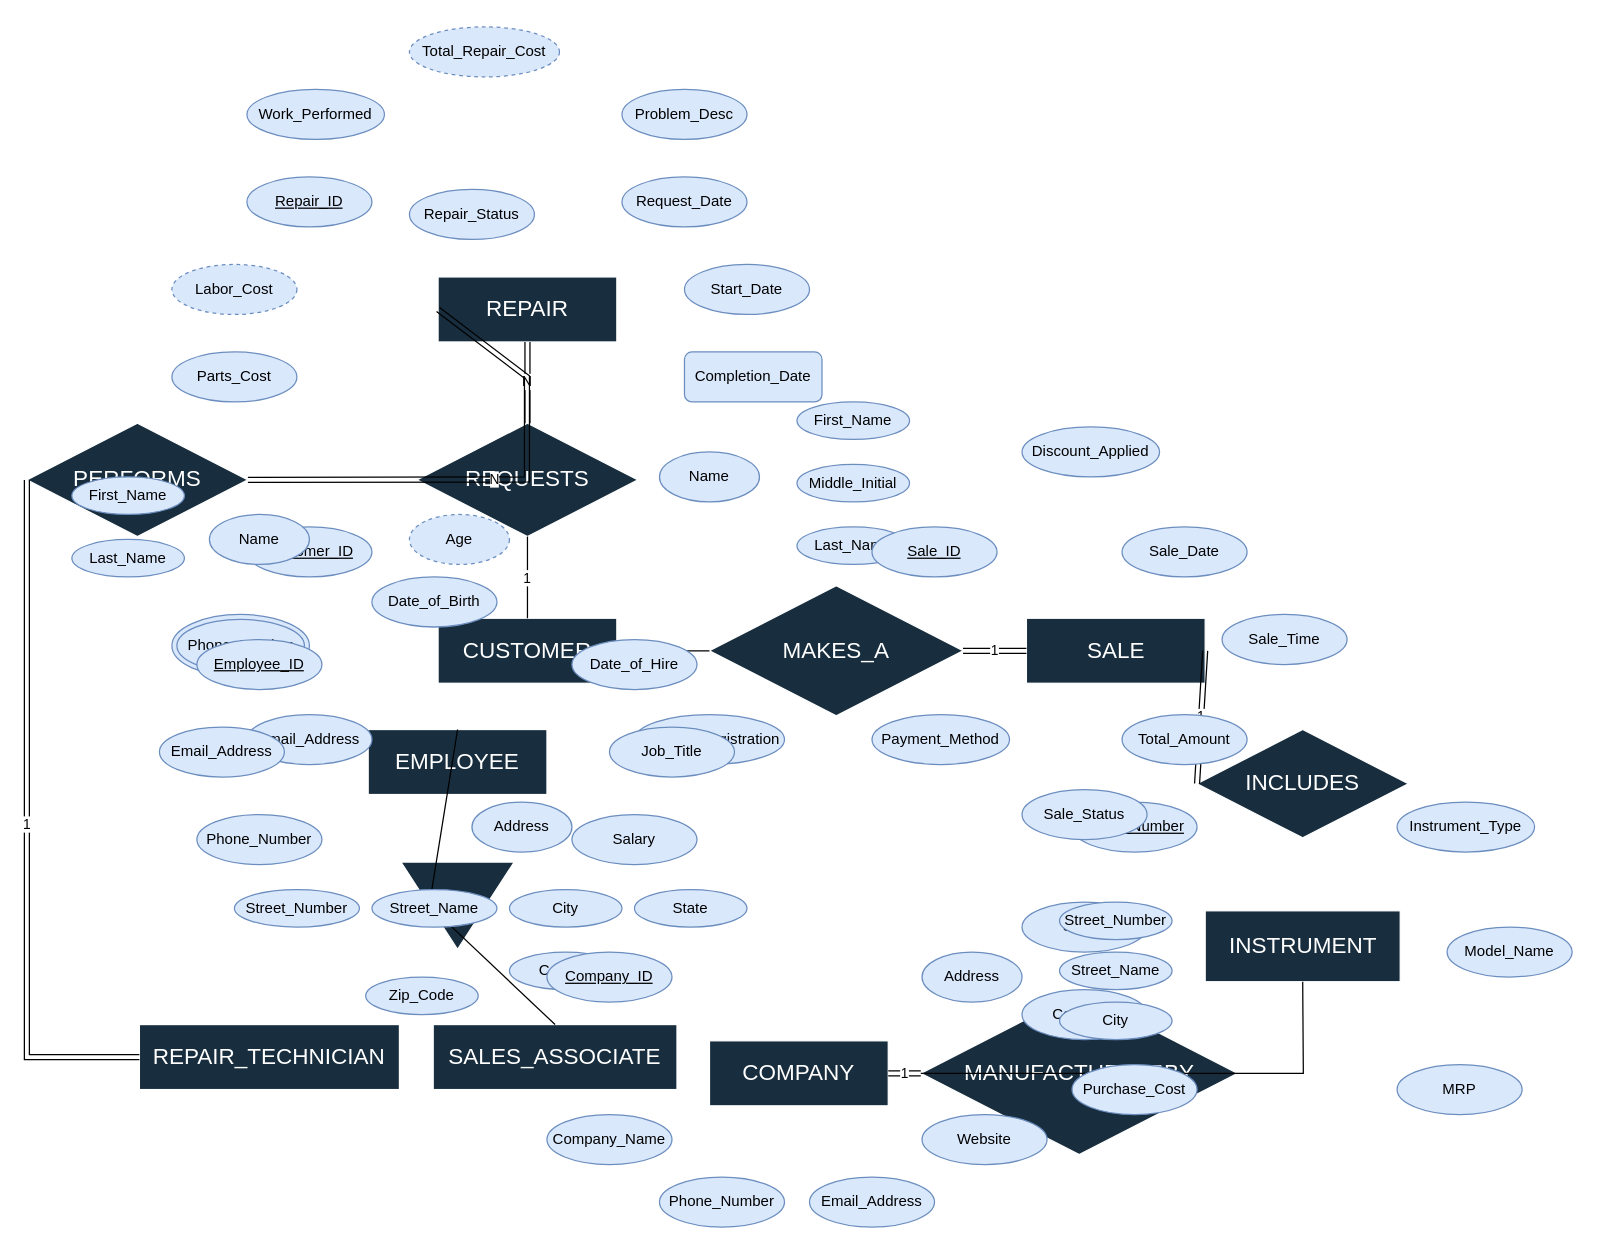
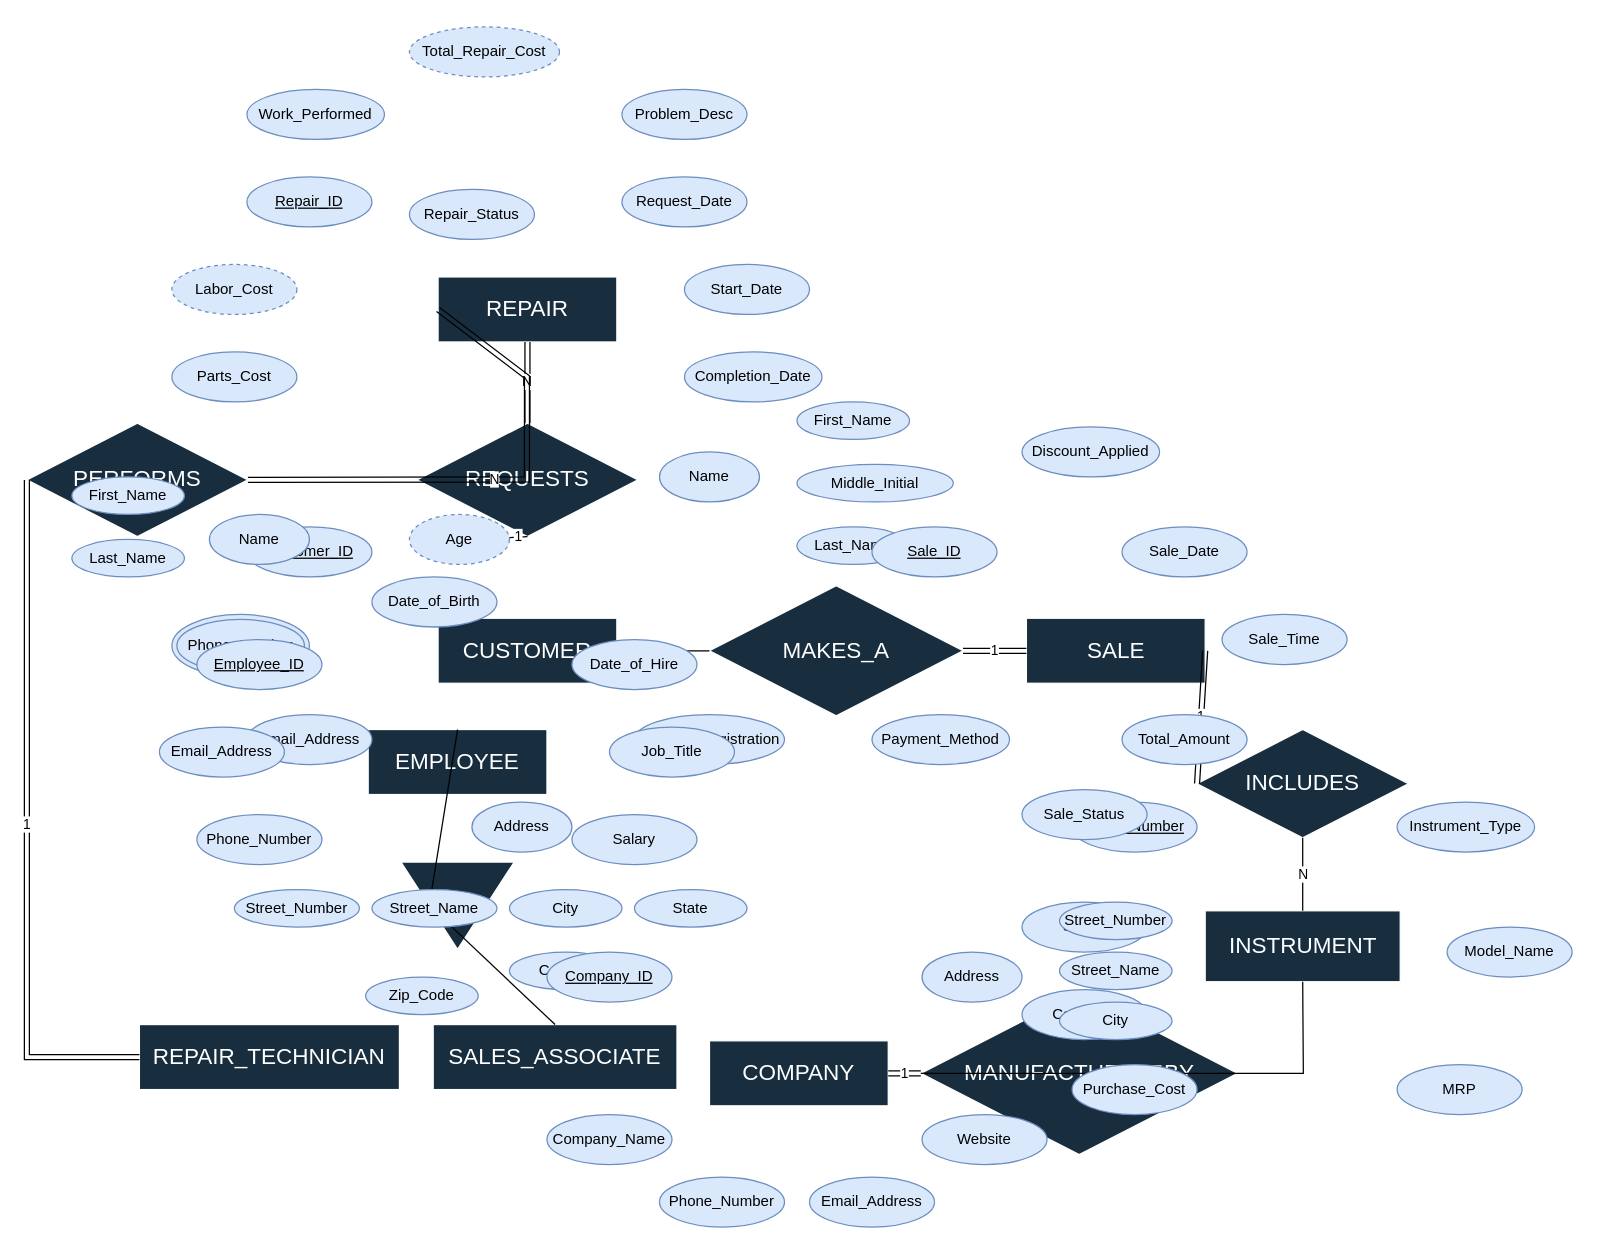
node "Completion_Date": shape rounded rectangle -> ellipse
node "Middle_Initial": size 113x38 -> 156x38
edge "REQUESTS" -- "CUSTOMER": now "REQUESTS" -- "Age"
edge "INCLUDES" -- "INSTRUMENT": added, label "N"
